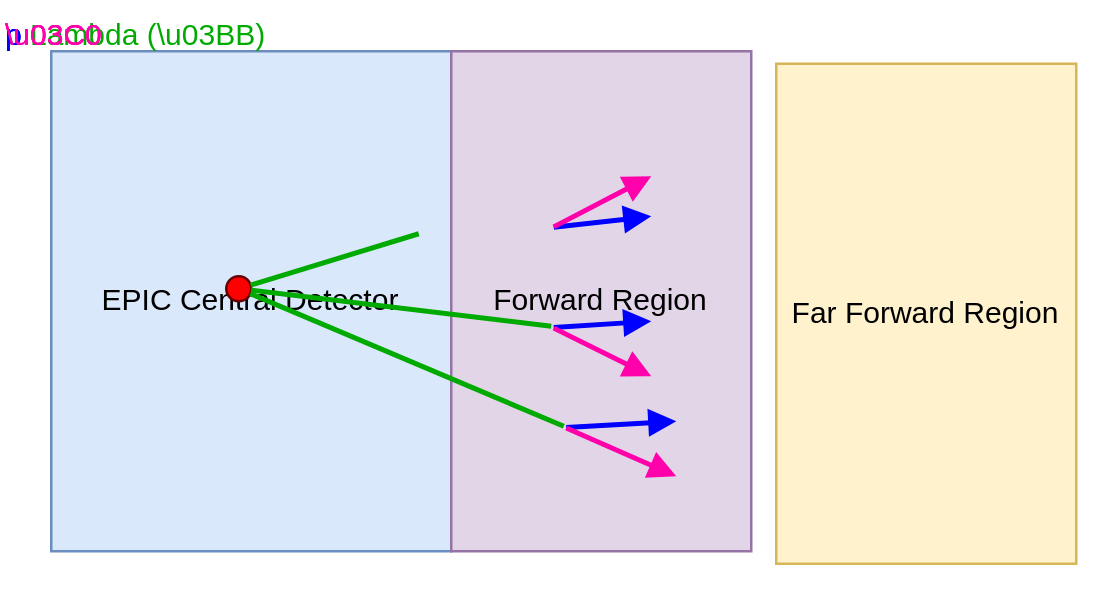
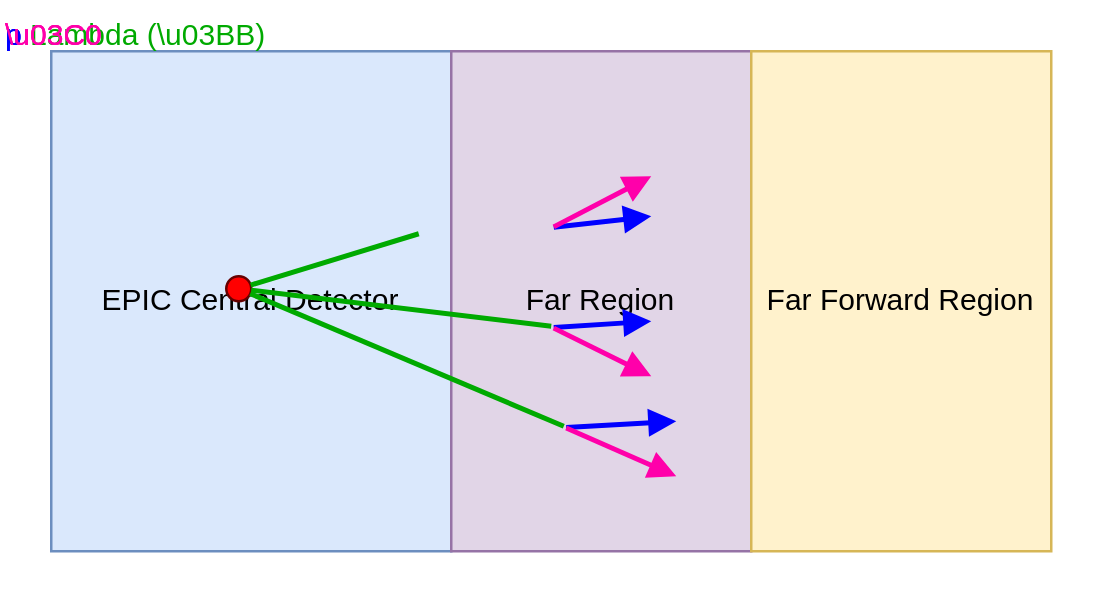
node "Forward Region": label "Forward Region" -> "Far Region"
node "Far Forward Region": moved (926, 314) -> (901, 301)
